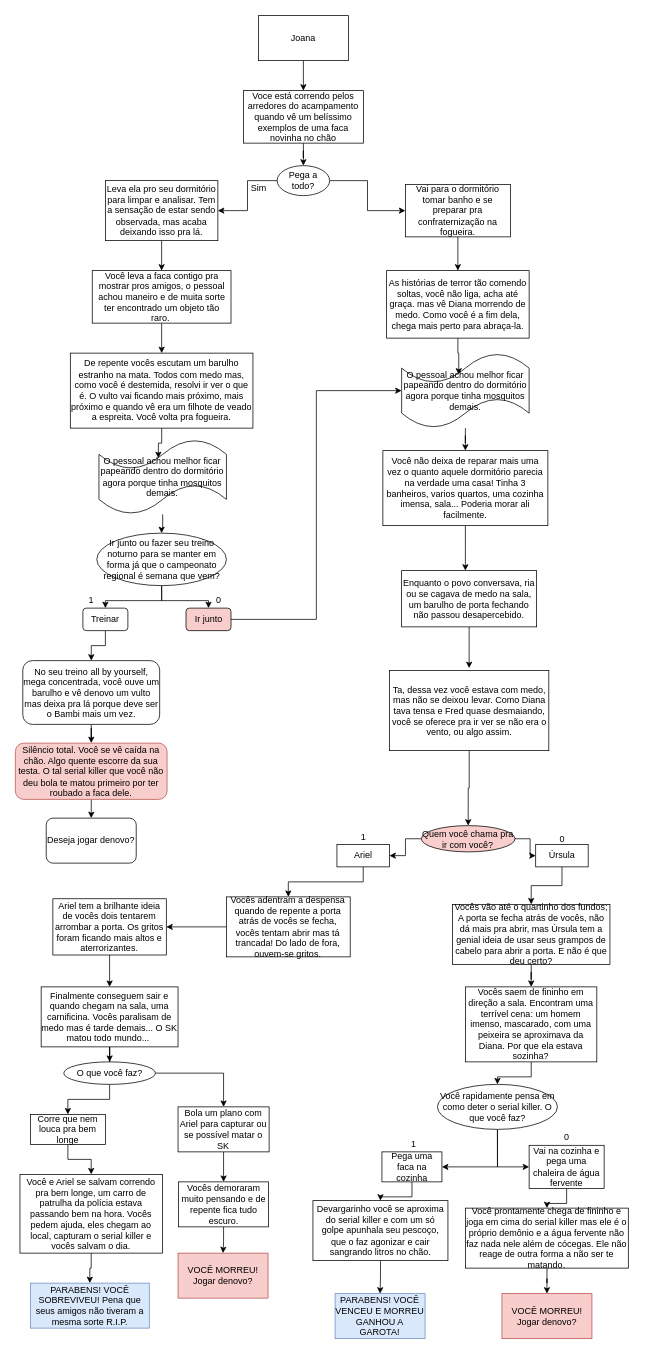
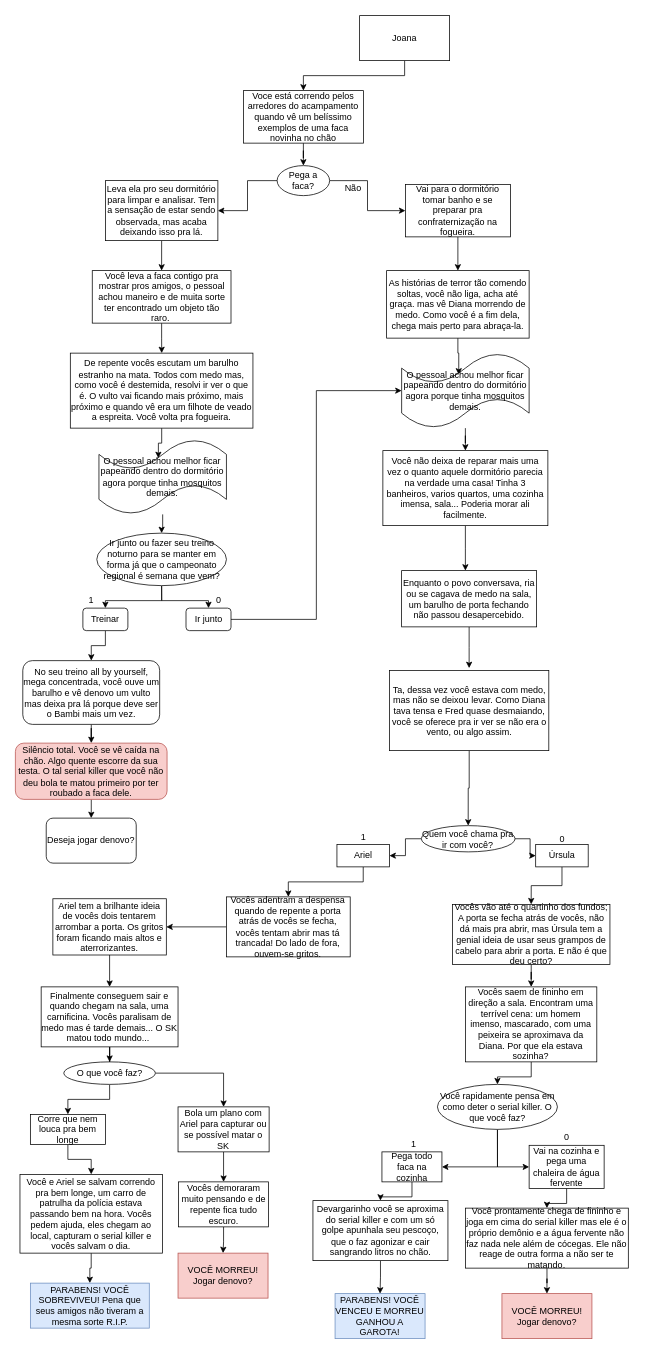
node "Joana": moved (303, 38) -> (405, 38)
node "Pega a todo?": label "Pega a todo?" -> "Pega a faca?"
node "Sim": removed
node "Não": added
node "Ir junto": fillcolor #f8cecc -> #ffffff
node "Quem você chama pra ir com você?": fillcolor #f8cecc -> #ffffff
node "Pega uma faca na cozinha": label "Pega uma faca na cozinha" -> "Pega todo faca na cozinha"
